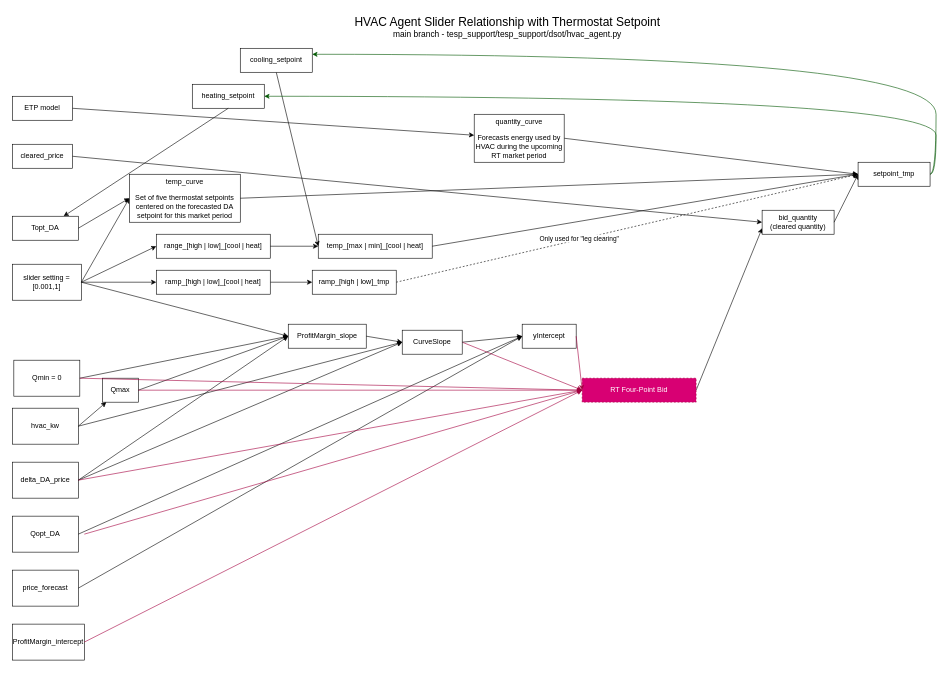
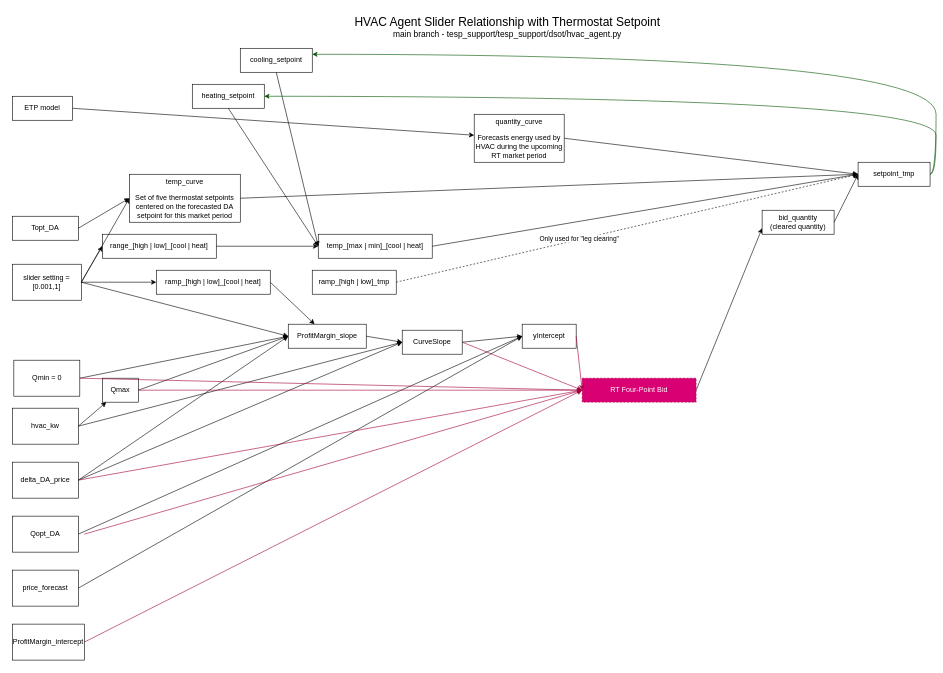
node "cleared_price": removed
edge "heating_setpoint" -> "Topt_DA": now "heating_setpoint" -> "temp_[max | min]_[cool | heat]"
edge "cleared_price" -> "bid_quantity (cleared quantity)": removed
node "range_[high | low]_[cool | heat]": moved (213, 246) -> (159, 246)
edge "ramp_[high | low]_[cool | heat]" -> "ramp_[high | low]_tmp": now "ramp_[high | low]_[cool | heat]" -> "ProfitMargin_slope"
